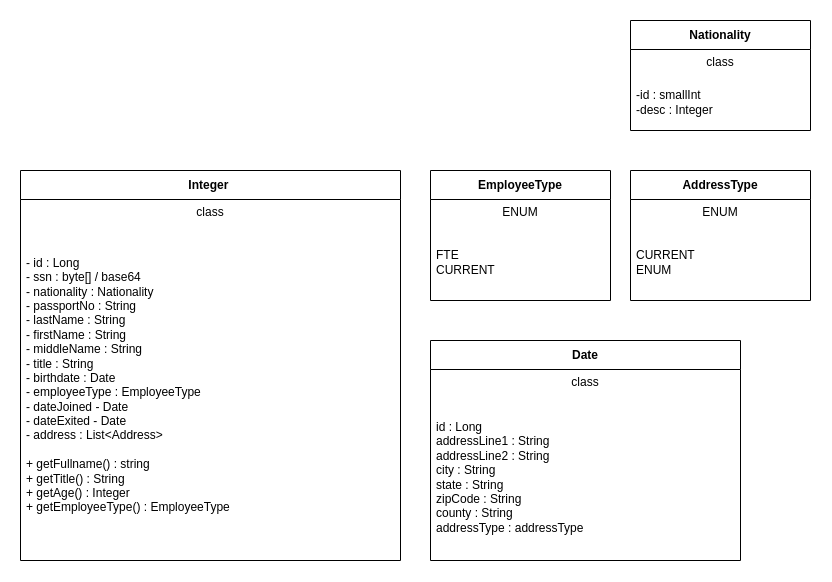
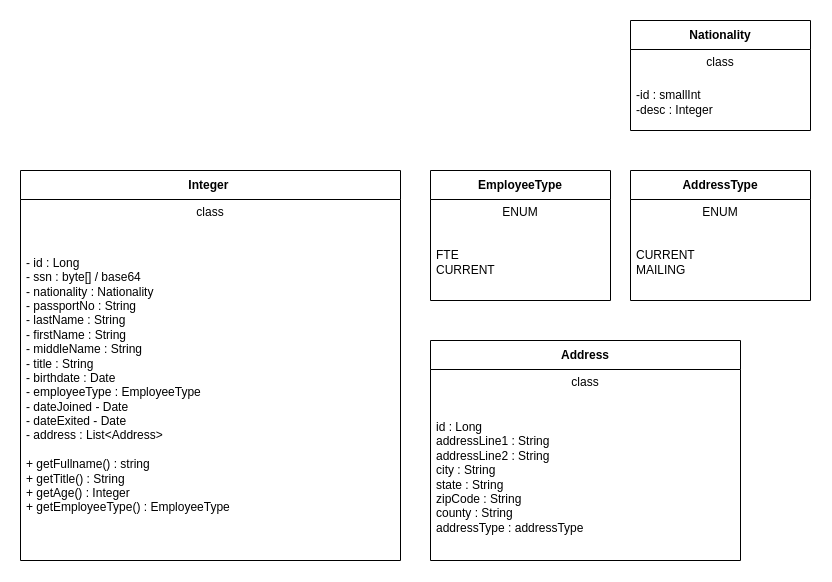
node "CURRENT ENUM": label "CURRENT ENUM" -> "CURRENT MAILING"
node "Date": label "Date" -> "Address"
